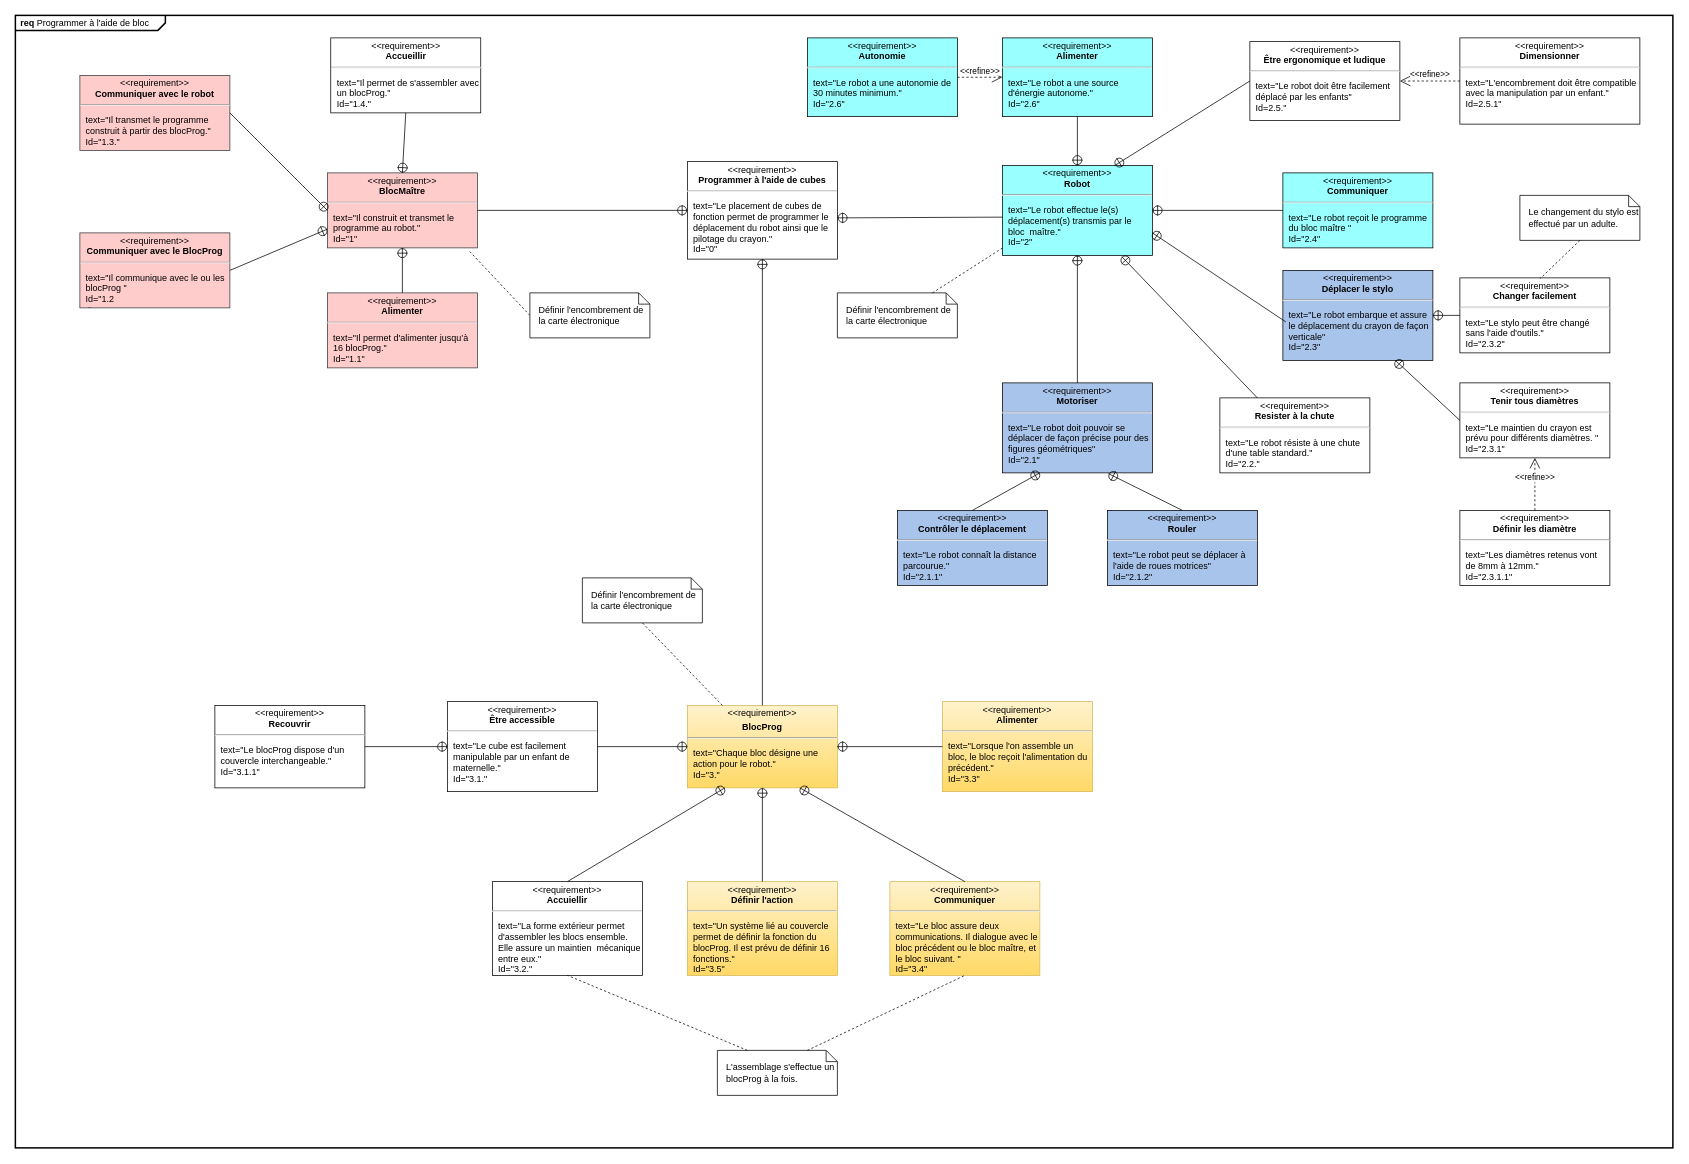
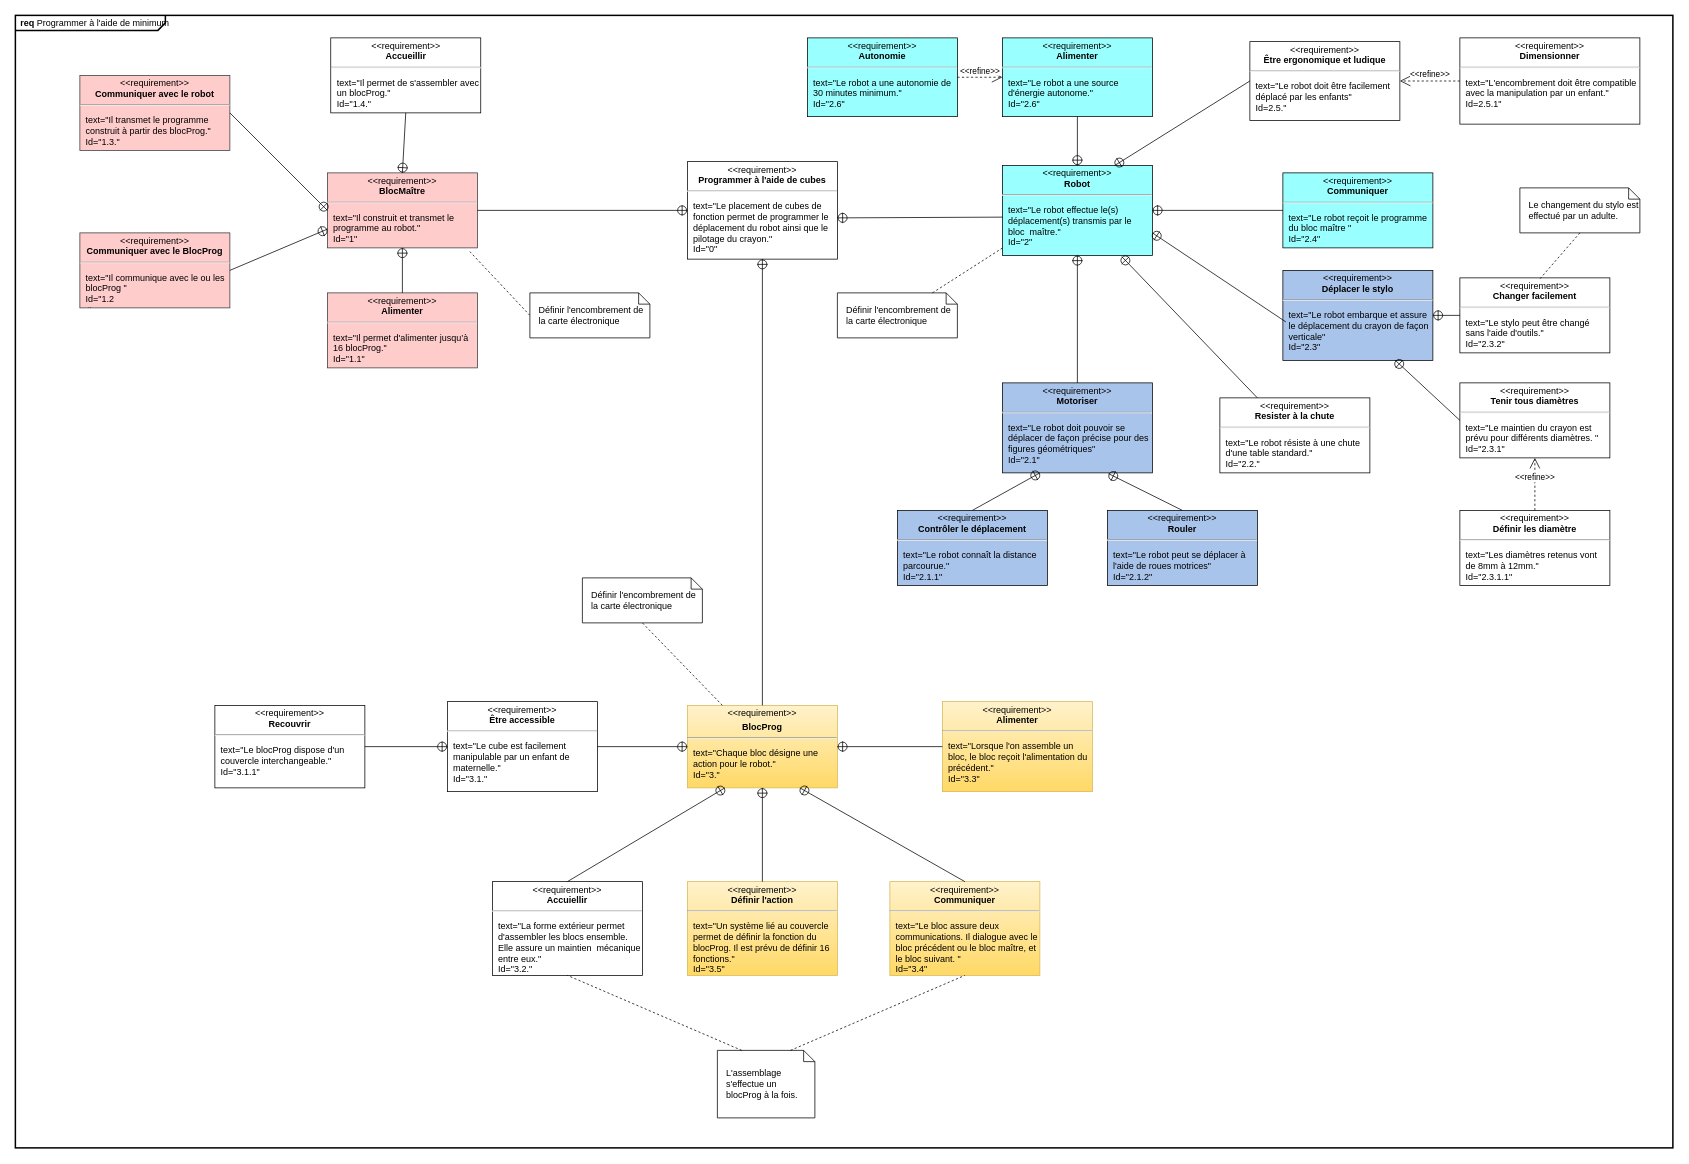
node "req Programmer à l'aide de bloc": label "req Programmer à l'aide de bloc" -> "req Programmer à l'aide de minimum"
node "Le changement du stylo est effectué par un adulte.": moved (1580, 218) -> (1580, 210)
node "L'assemblage s'effectue un blocProg à la fois.": size 120x45 -> 98x68
